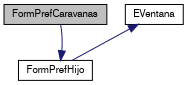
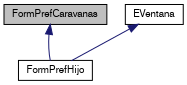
edge "FormPrefCaravanas" -> "FormPrefHijo": reversed
